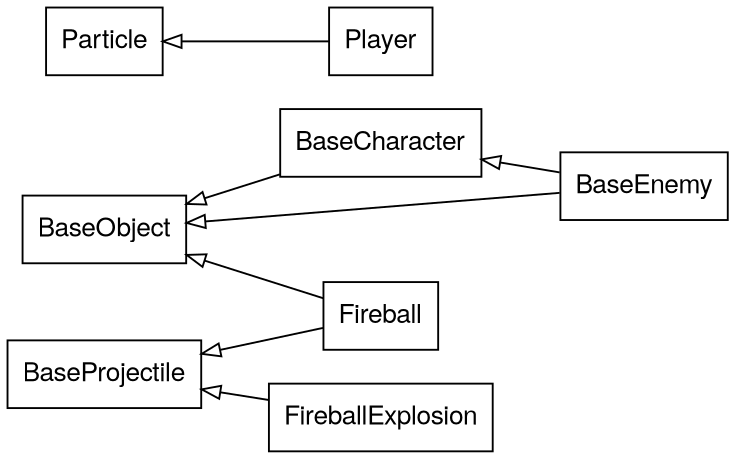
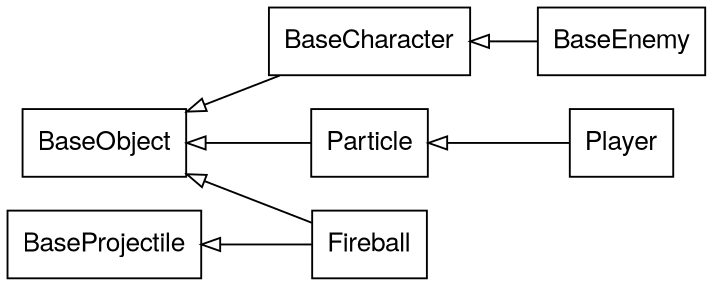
edge "BaseEnemy" -> "BaseObject": now "Particle" -> "BaseObject"
node "FireballExplosion": removed
